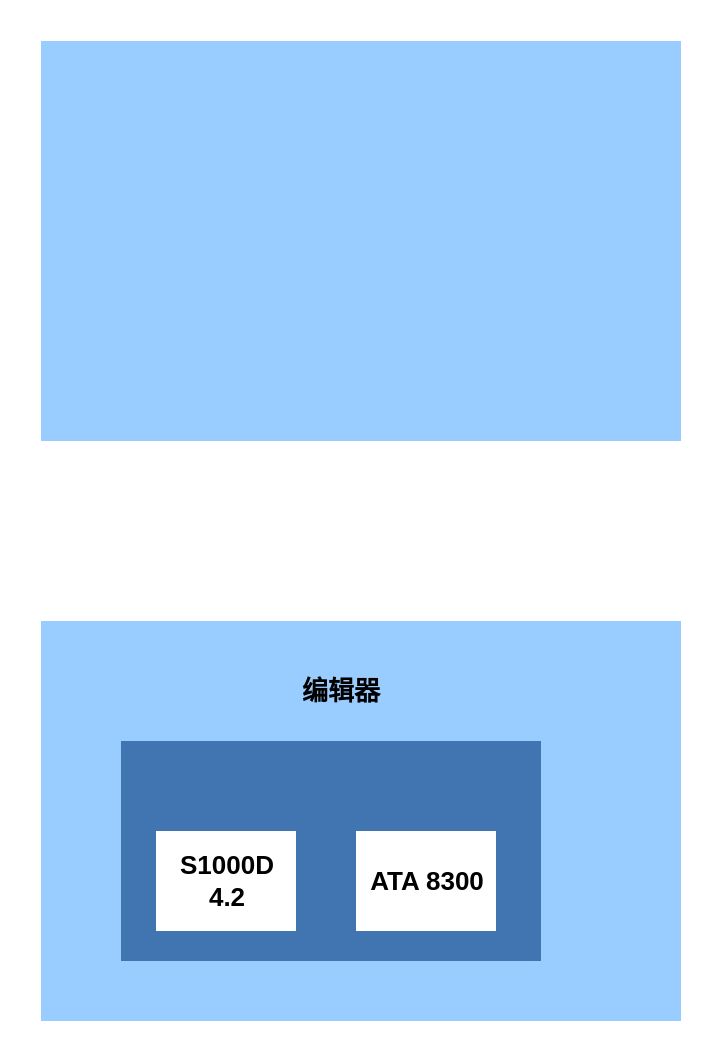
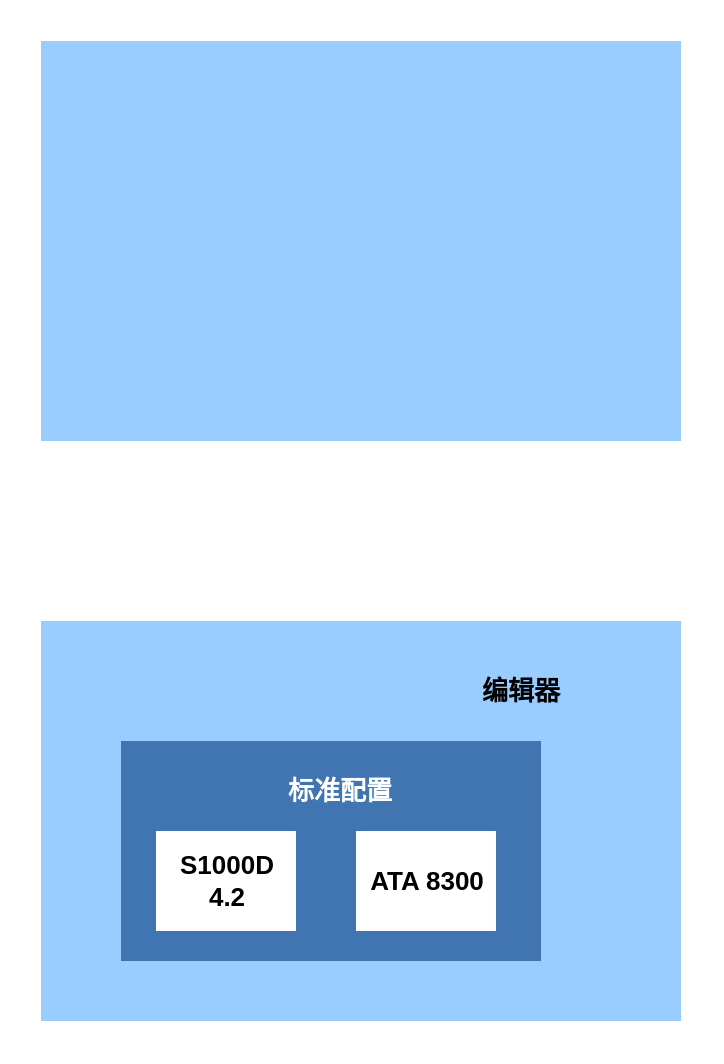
node "编辑器": moved (341, 691) -> (521, 691)
node "标准配置": added
